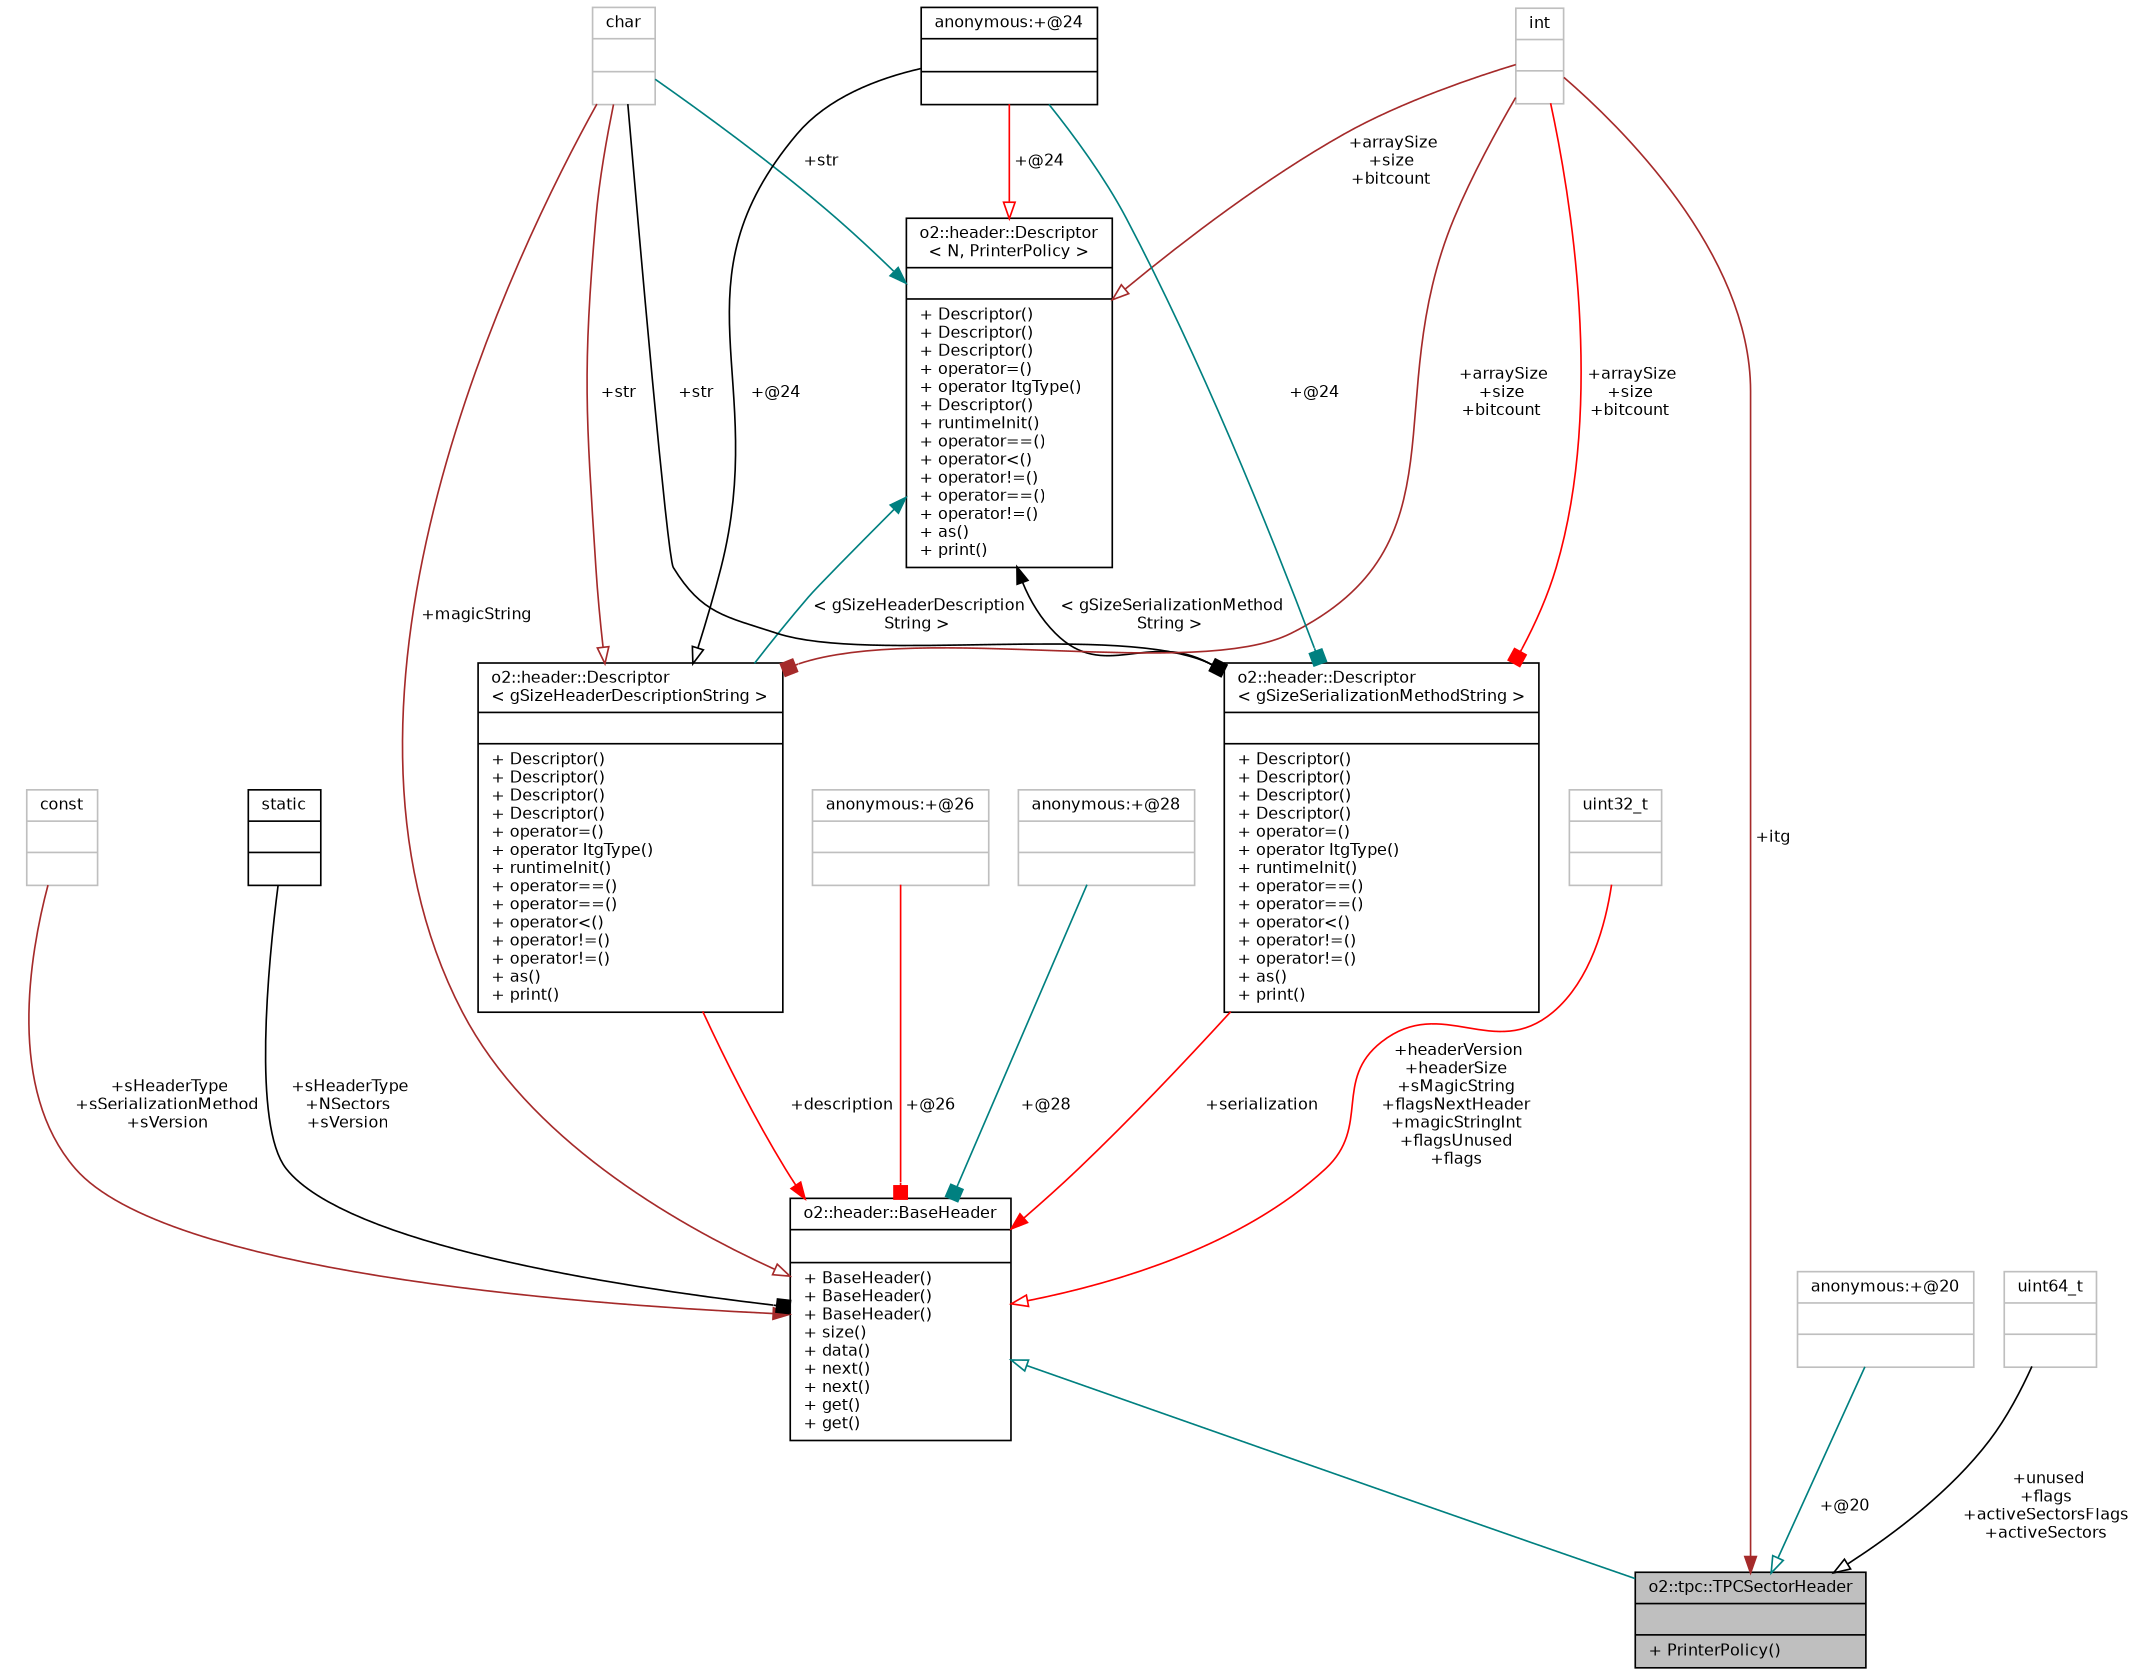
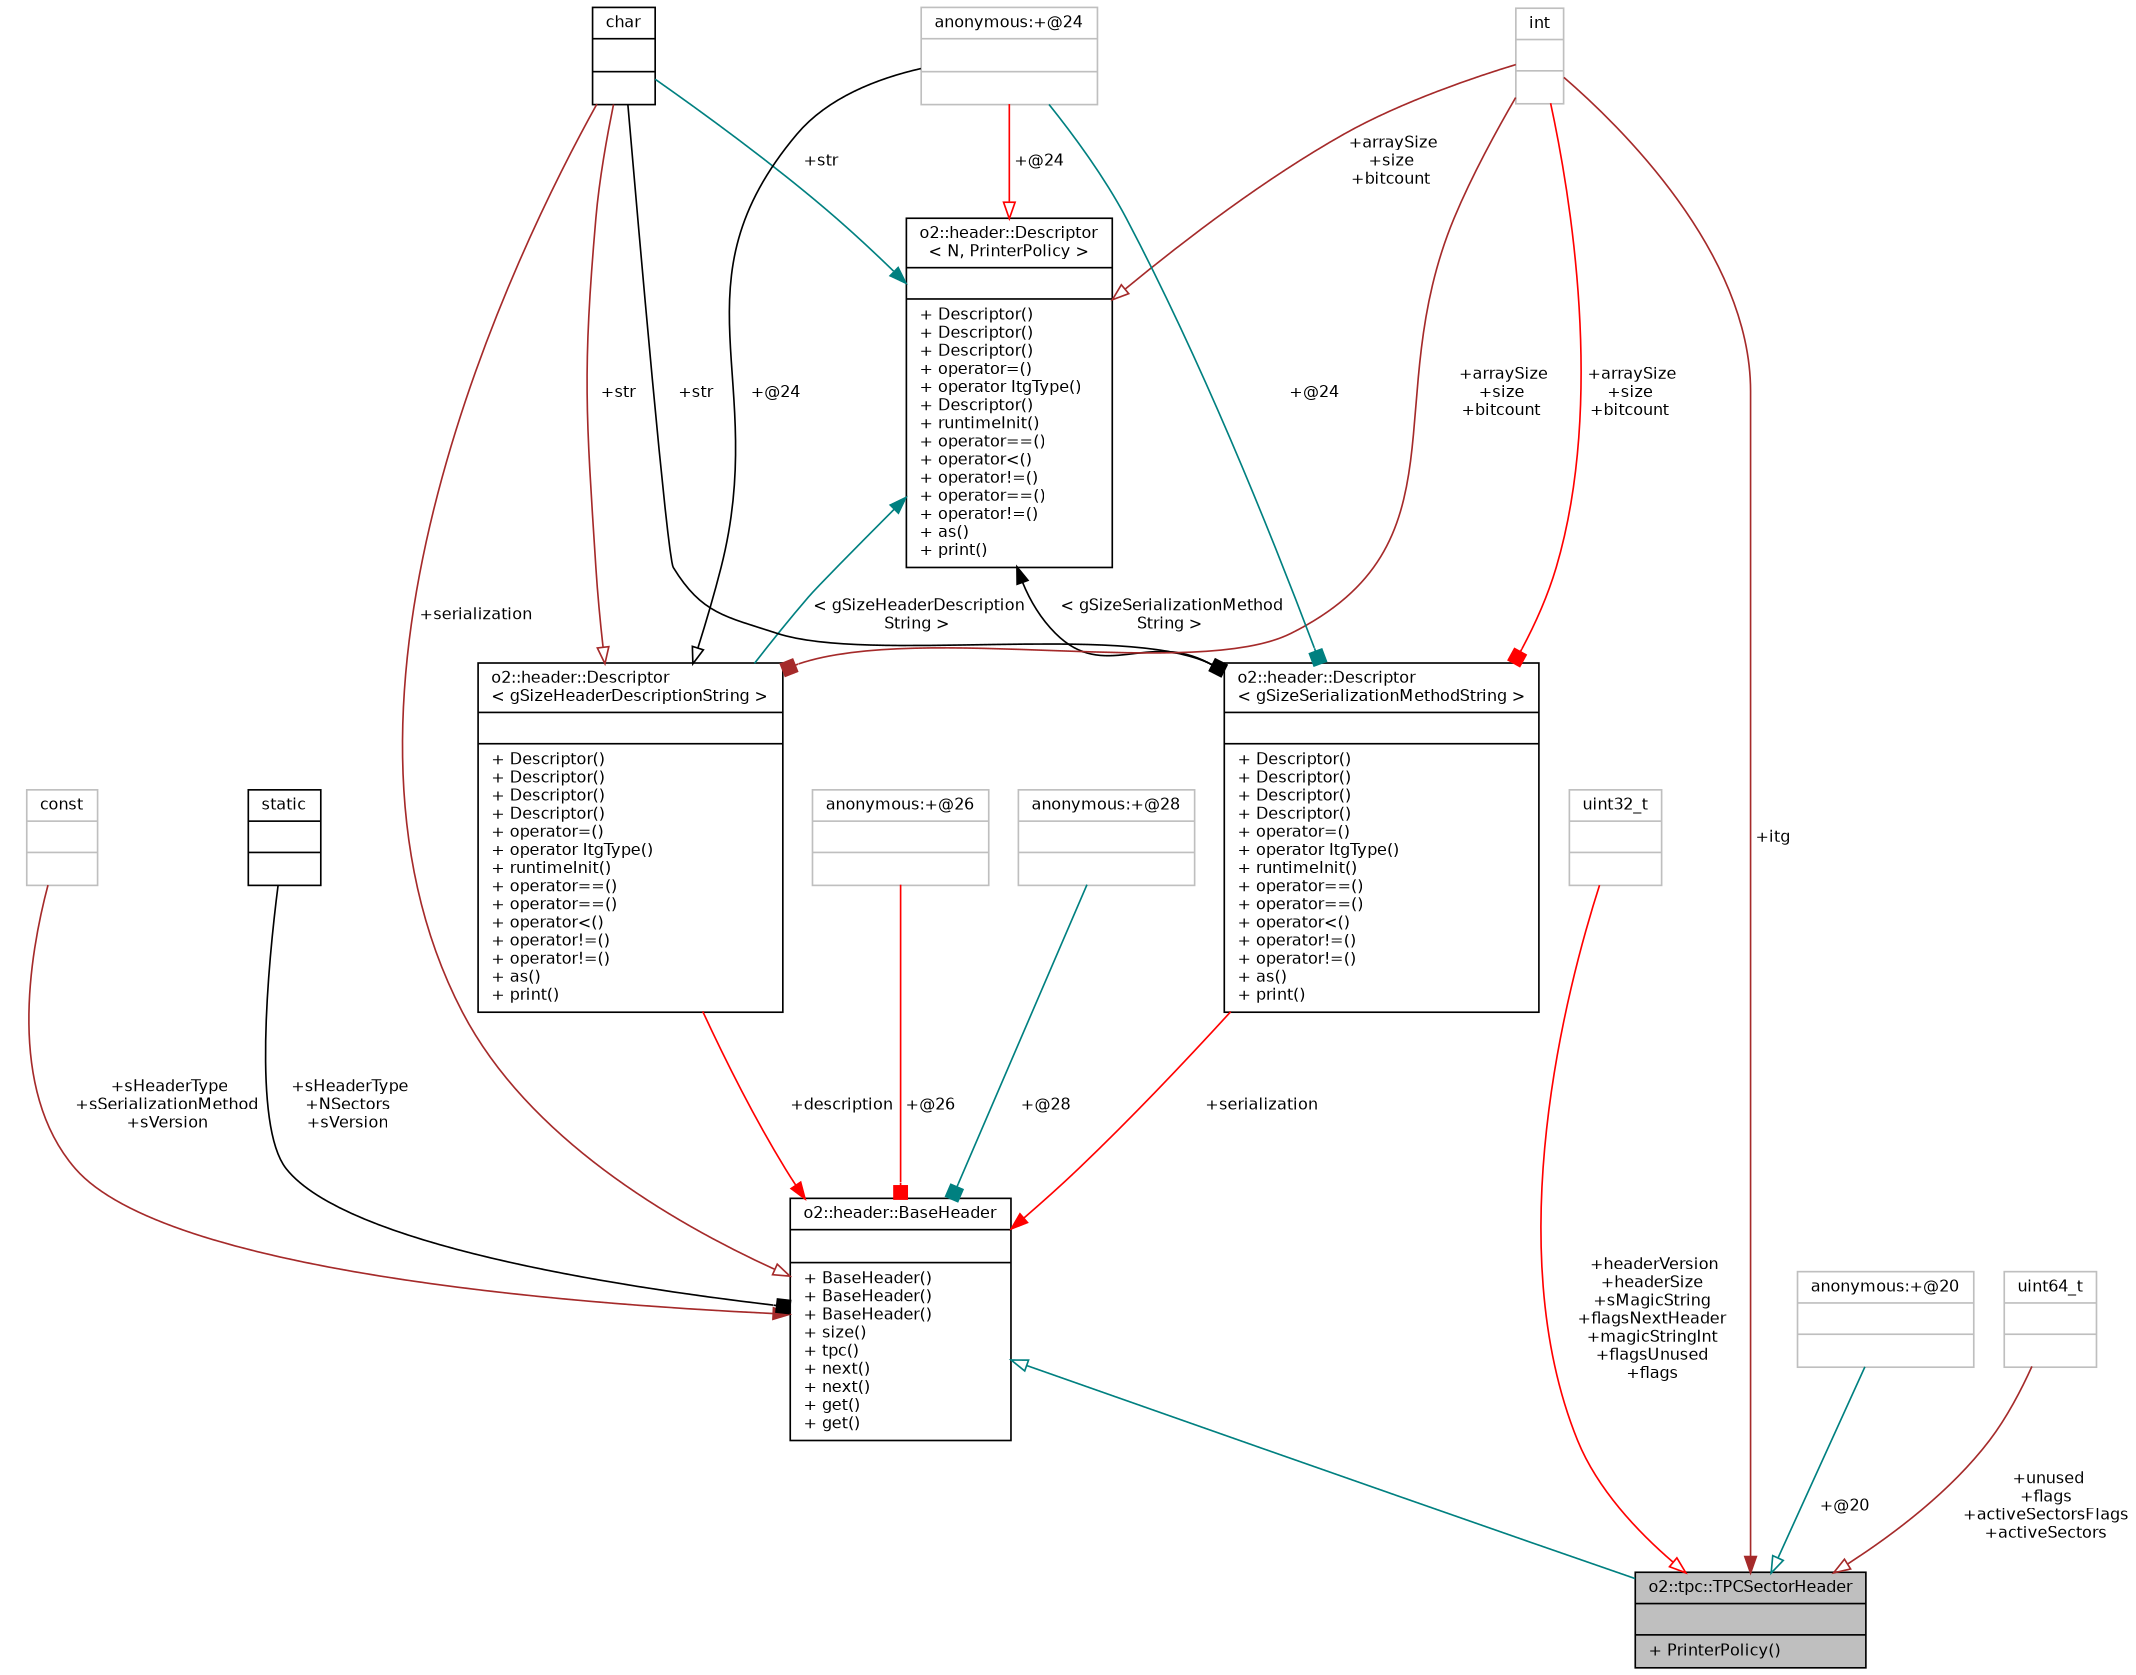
node "char": color grey75 -> black
node "anonymous:+@24": color black -> grey75
edge "char" -> "o2::header::BaseHeader": label " +magicString" -> " +serialization"
edge "uint32_t" -> "o2::header::BaseHeader": now "uint32_t" -> "o2::tpc::TPCSectorHeader"
node "o2::header::BaseHeader": text "+ data()" -> "+ tpc()"
edge "uint64_t" -> "o2::tpc::TPCSectorHeader": color black -> brown
